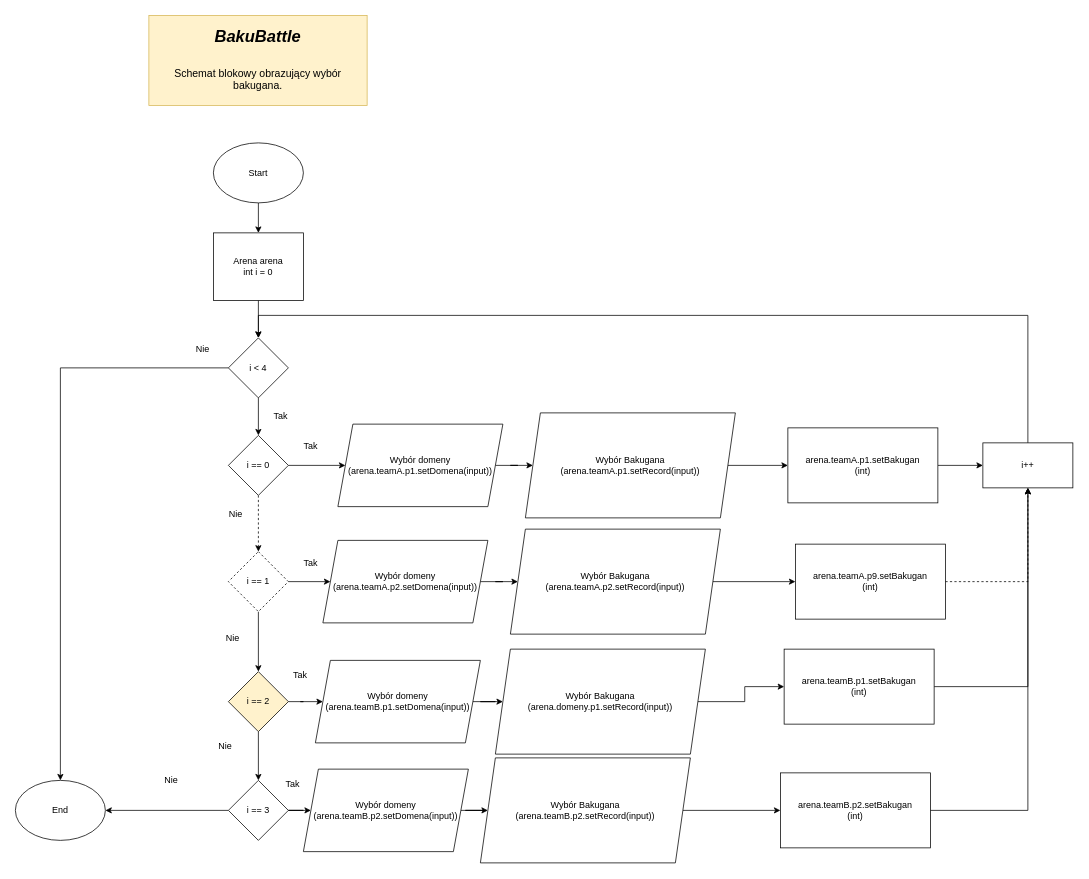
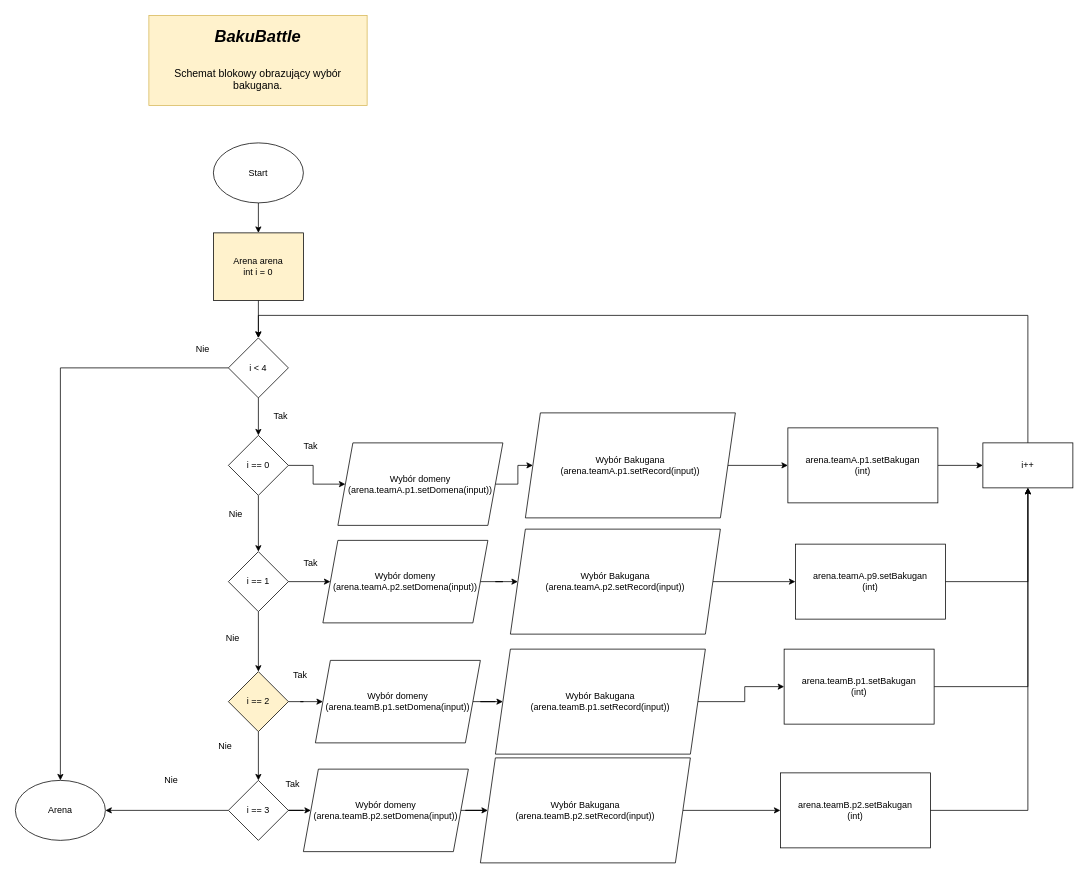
node "Arena arena int i = 0": fillcolor #ffffff -> #fff2cc
node "Wybór domeny (arena.teamA.p1.setDomena(input))": moved (420, 465) -> (420, 484)
edge "i == 0" -> "i == 1": style dashed -> solid
node "i == 1": style dashed -> solid
edge "arena.teamA.p9.setBakugan (int)" -> "i++": style dashed -> solid
node "Wybór Bakugana (arena.domeny.p1.setRecord(input))": label "Wybór Bakugana (arena.domeny.p1.setRecord(input))" -> "Wybór Bakugana (arena.teamB.p1.setRecord(input))"
node "End": label "End" -> "Arena"
